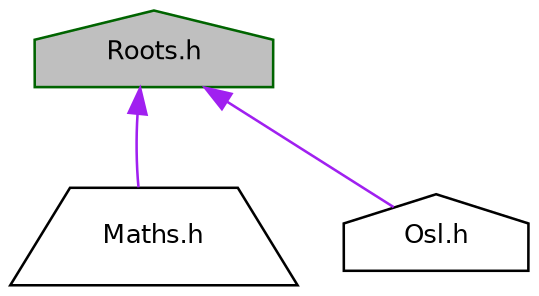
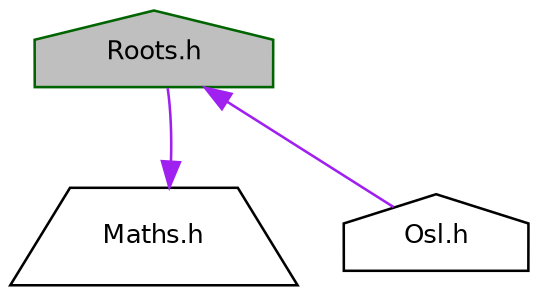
edge "Maths.h" -> "Roots.h": reversed
